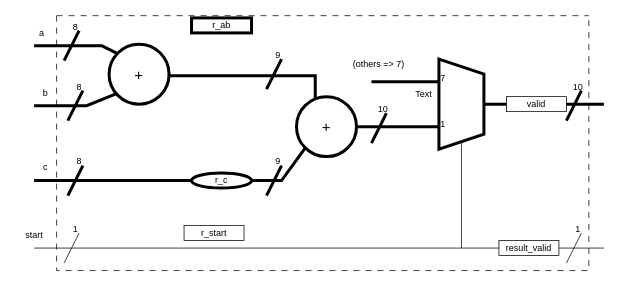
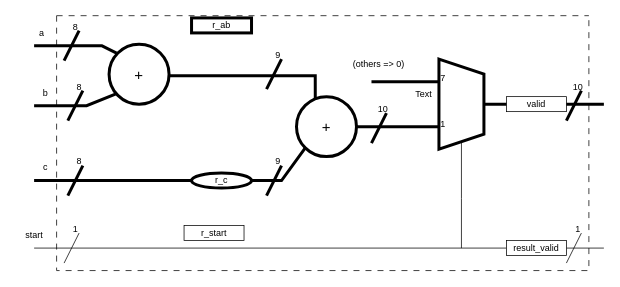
node "(others => 7)": label "(others => 7)" -> "(others => 0)"
node "result_valid": moved (529, 248) -> (537, 248)
